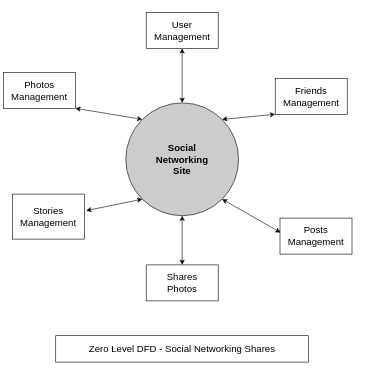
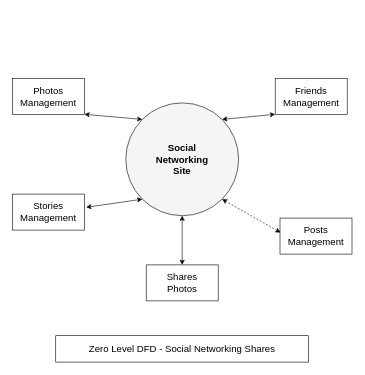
node "User Management": removed
node "Photos Management": moved (39, 90) -> (48, 96)
edge "User Management" -- "Social Networking Site": removed
node "Social Networking Site": fillcolor #cccccc -> #f5f5f5
edge "Social Networking Site" -- "Posts Management": style solid -> dashed
node "Stories Management": size 72x45 -> 72x36
